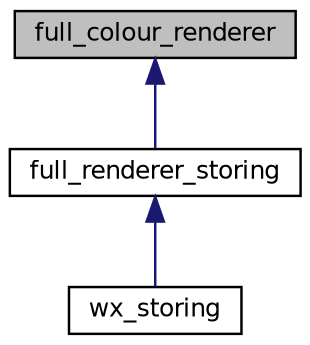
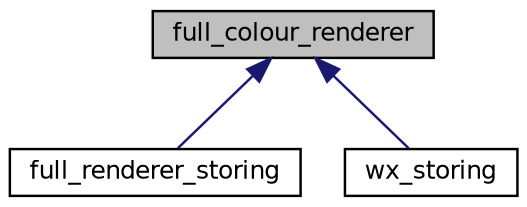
edge "wx_storing" -> "full_renderer_storing": now "wx_storing" -> "full_colour_renderer"
